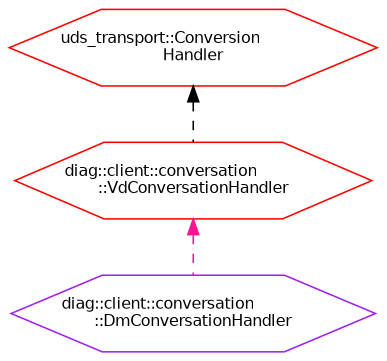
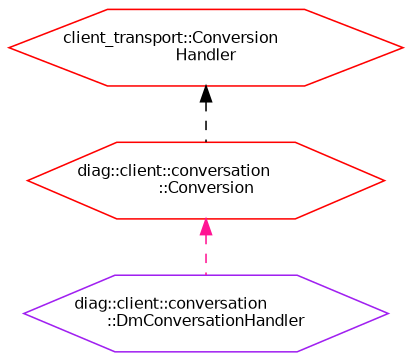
node "uds_transport::Conversion Handler": label "uds_transport::Conversion Handler" -> "client_transport::Conversion Handler"
node "diag::client::conversation ::VdConversationHandler": label "diag::client::conversation ::VdConversationHandler" -> "diag::client::conversation ::Conversion"
